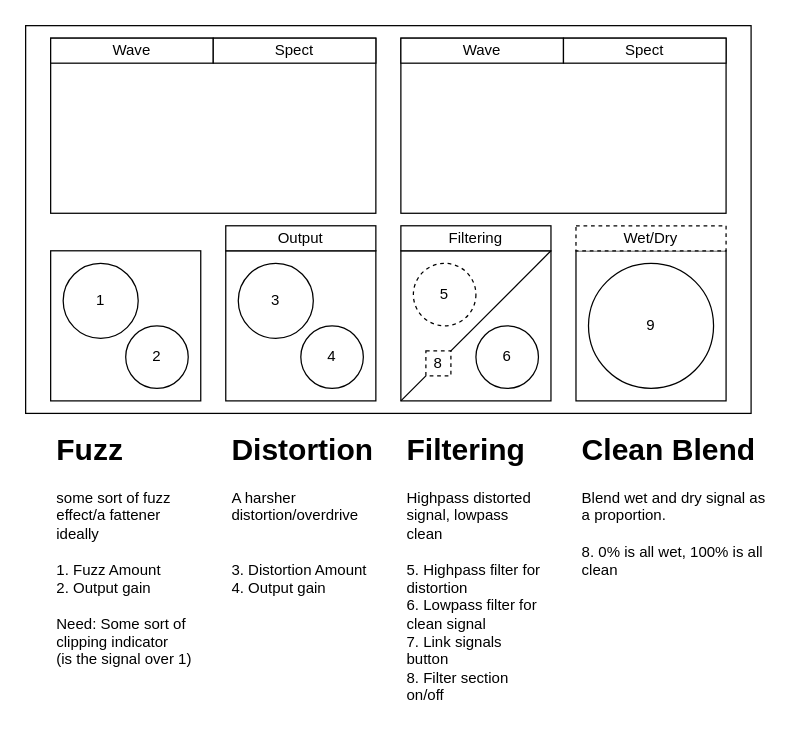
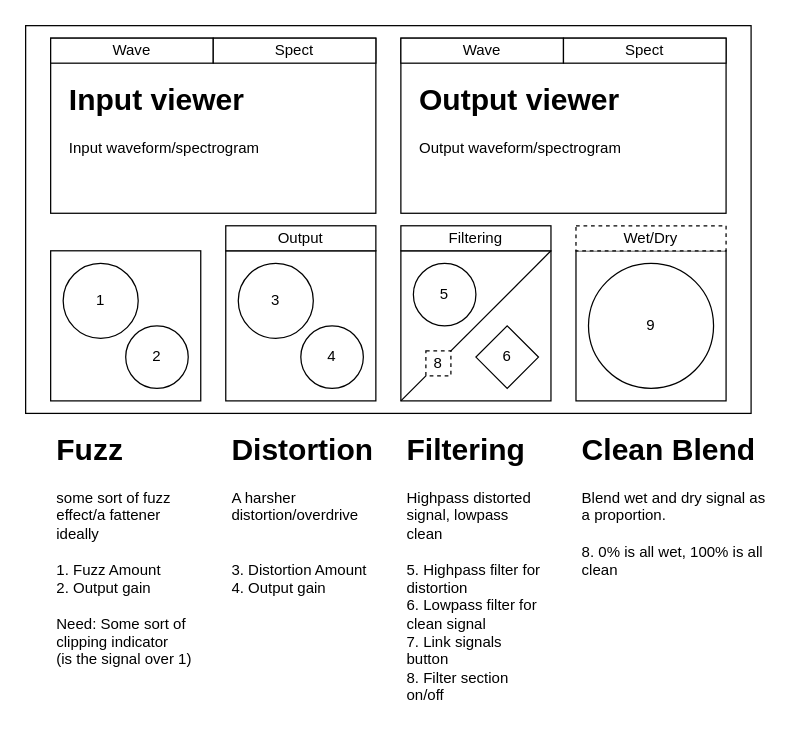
node "Input viewer Input waveform/spectrogram": added
node "Output viewer Output waveform/spectrogram": added
node "5": style dashed -> solid
node "6": shape ellipse -> diamond
